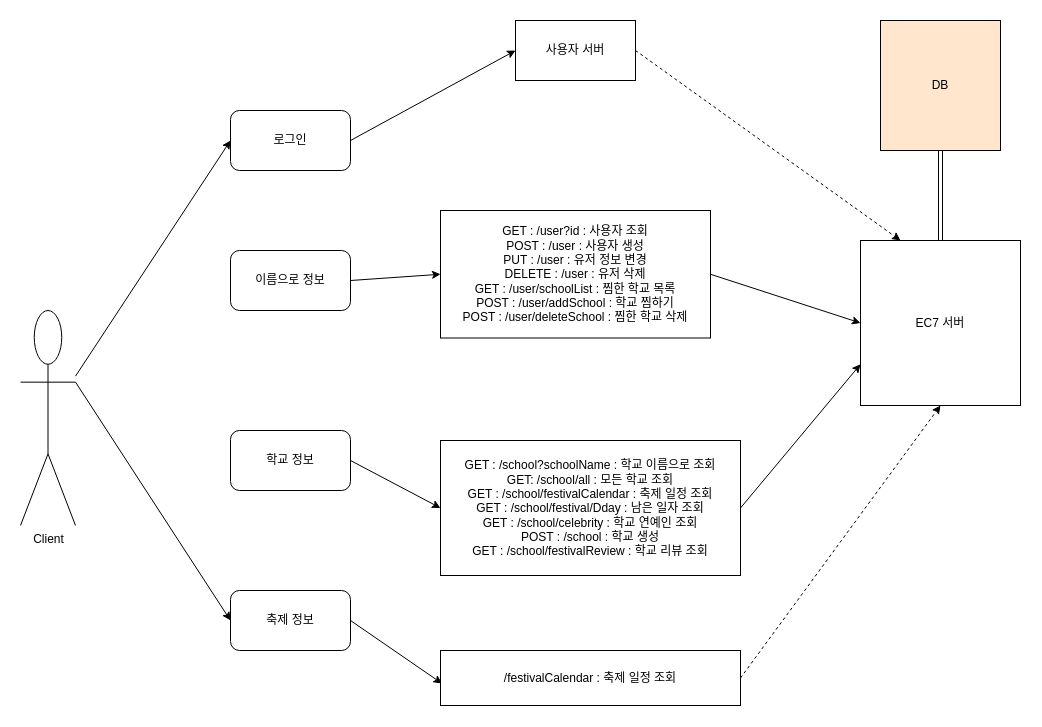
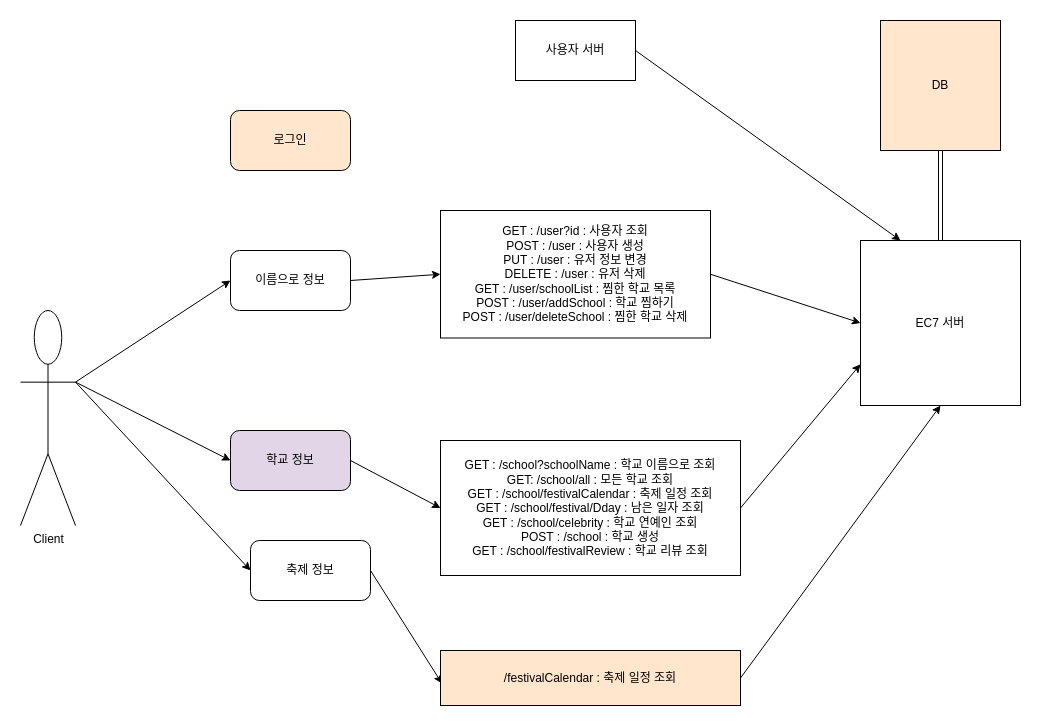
edge "로그인" -> "사용자 서버": removed
node "로그인": fillcolor #ffffff -> #ffe6cc
edge "사용자 서버" -> "EC7 서버": style dashed -> solid
edge "Client" -> "로그인": removed
edge "Client" -> "이름으로 정보": added
edge "Client" -> "학교 정보": added
node "학교 정보": fillcolor #ffffff -> #e1d5e7
edge "/festivalCalendar : 축제 일정 조회" -> "EC7 서버": style dashed -> solid
node "축제 정보": moved (291, 621) -> (311, 571)
node "/festivalCalendar : 축제 일정 조회": fillcolor #ffffff -> #ffe6cc
